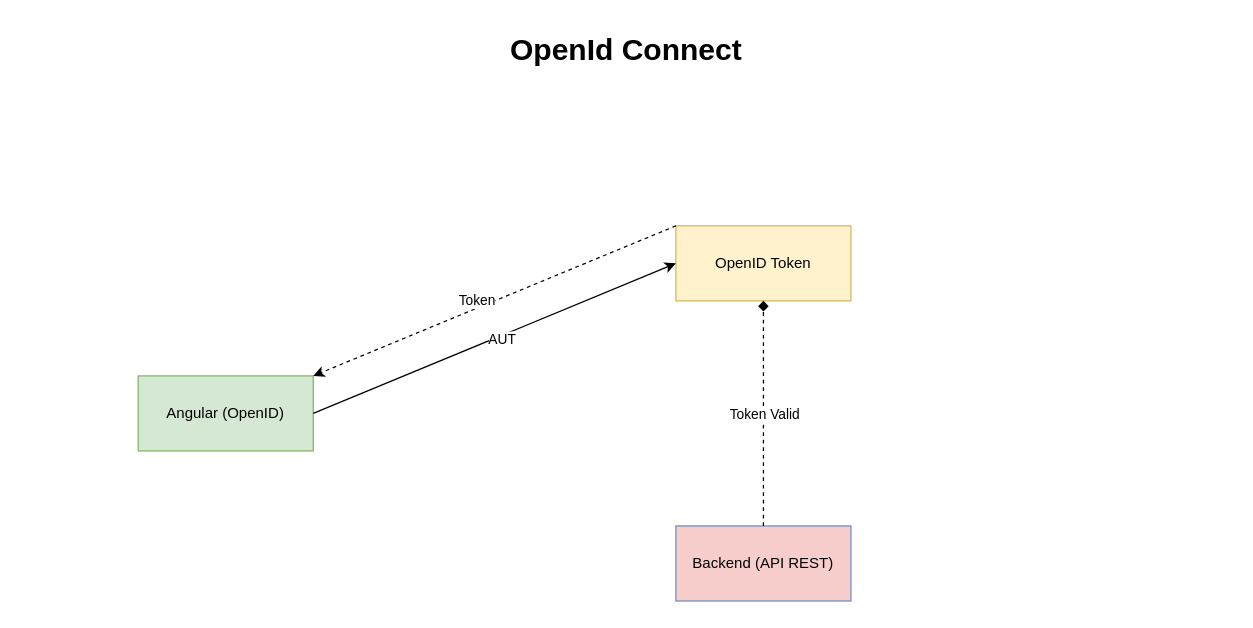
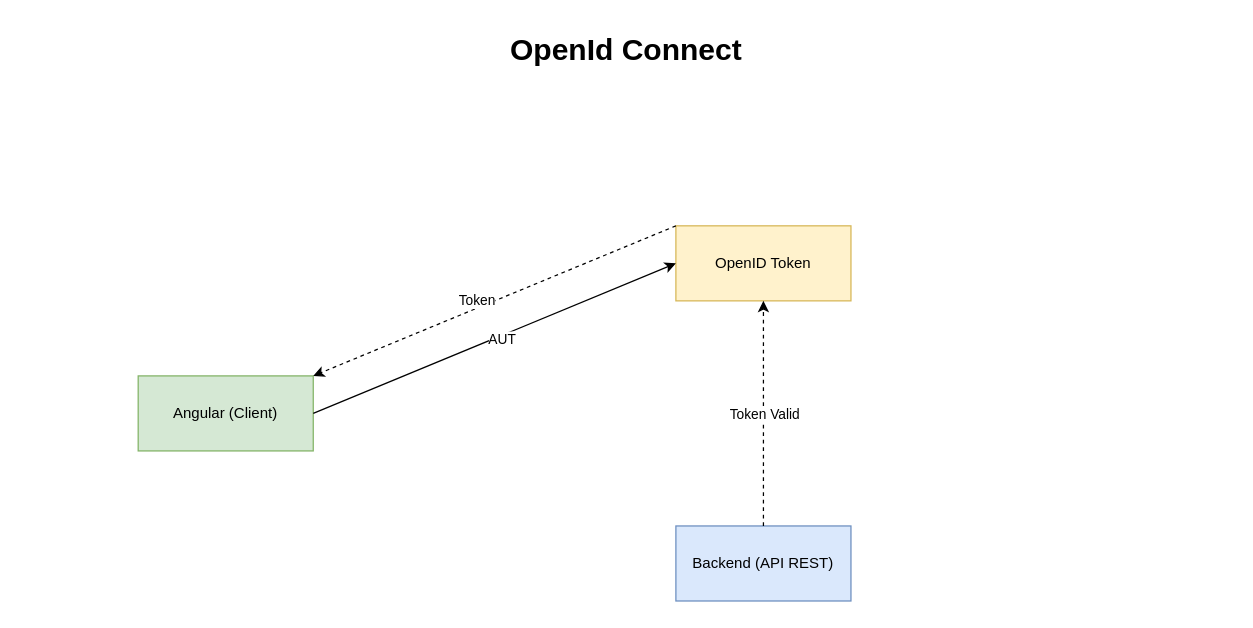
edge "Backend (API REST)" -> "OpenID Token": arrowhead diamond -> classic
node "Angular (OpenID)": label "Angular (OpenID)" -> "Angular (Client)"
node "Backend (API REST)": fillcolor #f8cecc -> #dae8fc
